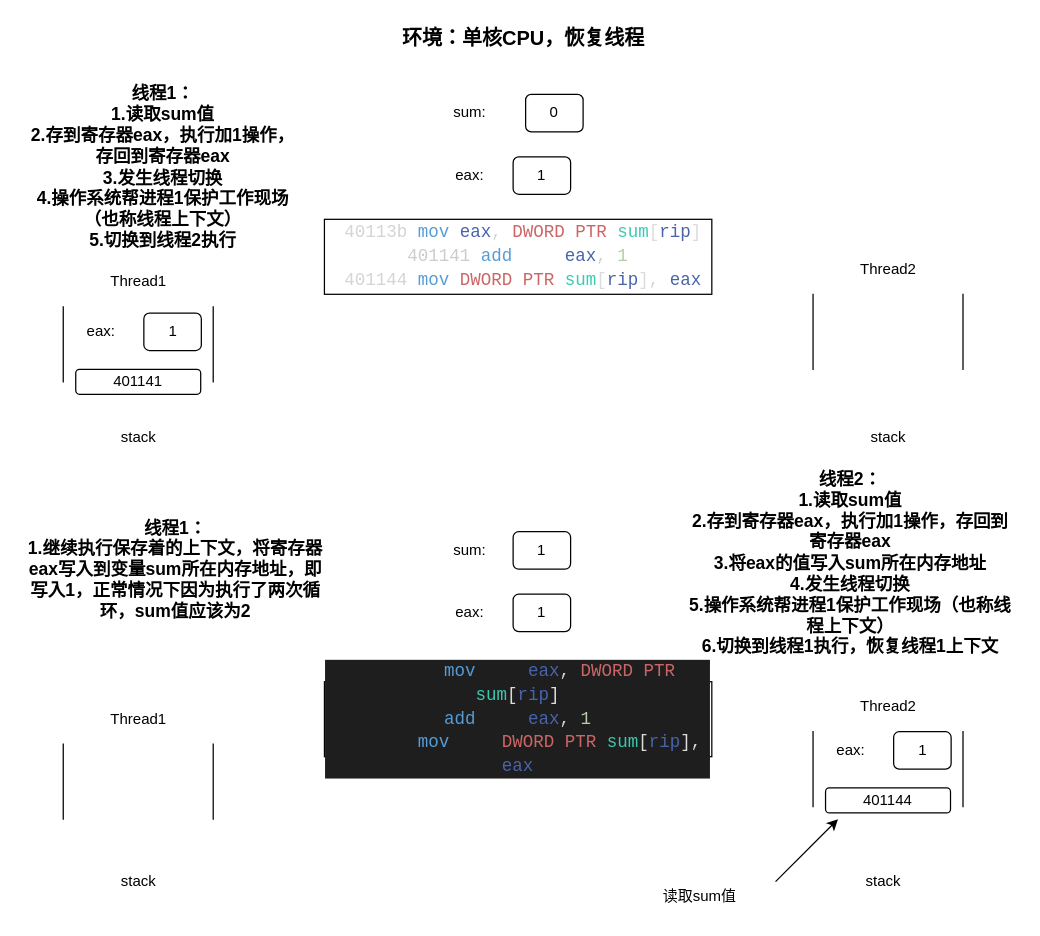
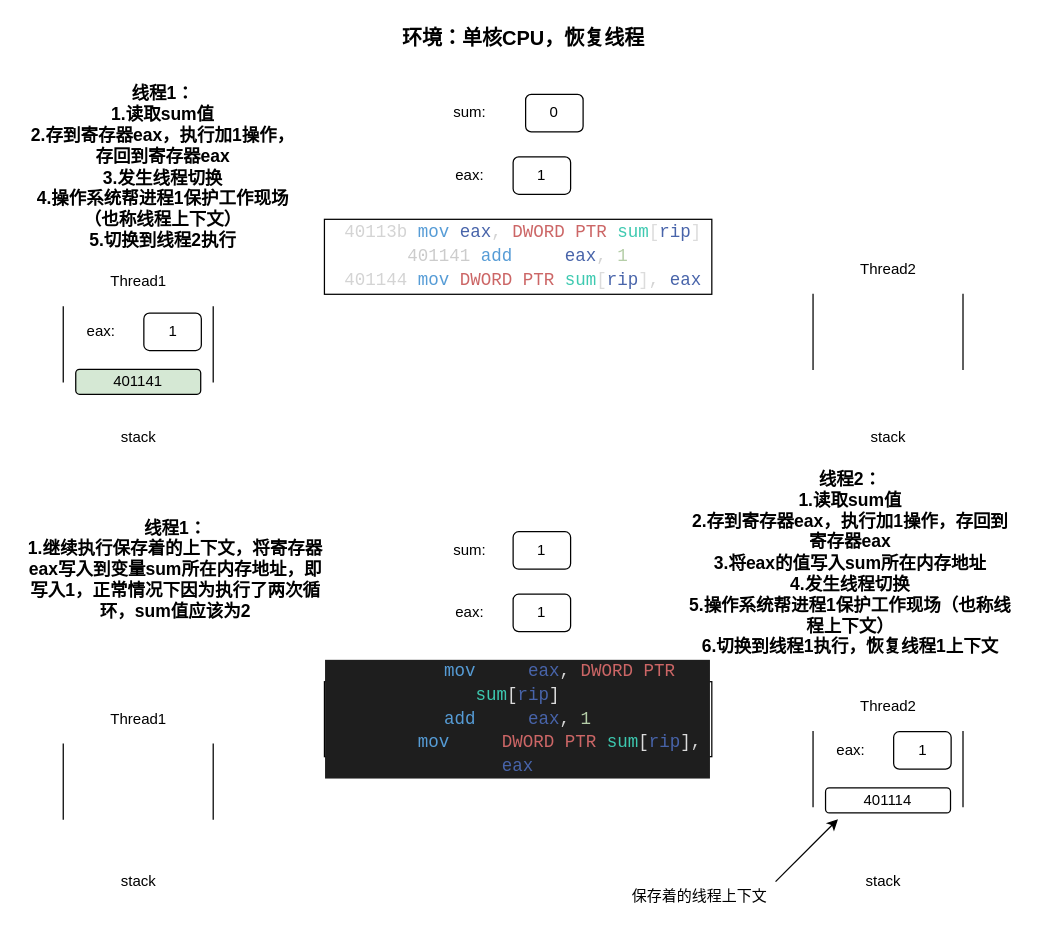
node "401141": fillcolor #ffffff -> #d5e8d4
node "401144": label "401144" -> "401114"
node "读取sum值": label "读取sum值" -> "保存着的线程上下文"
